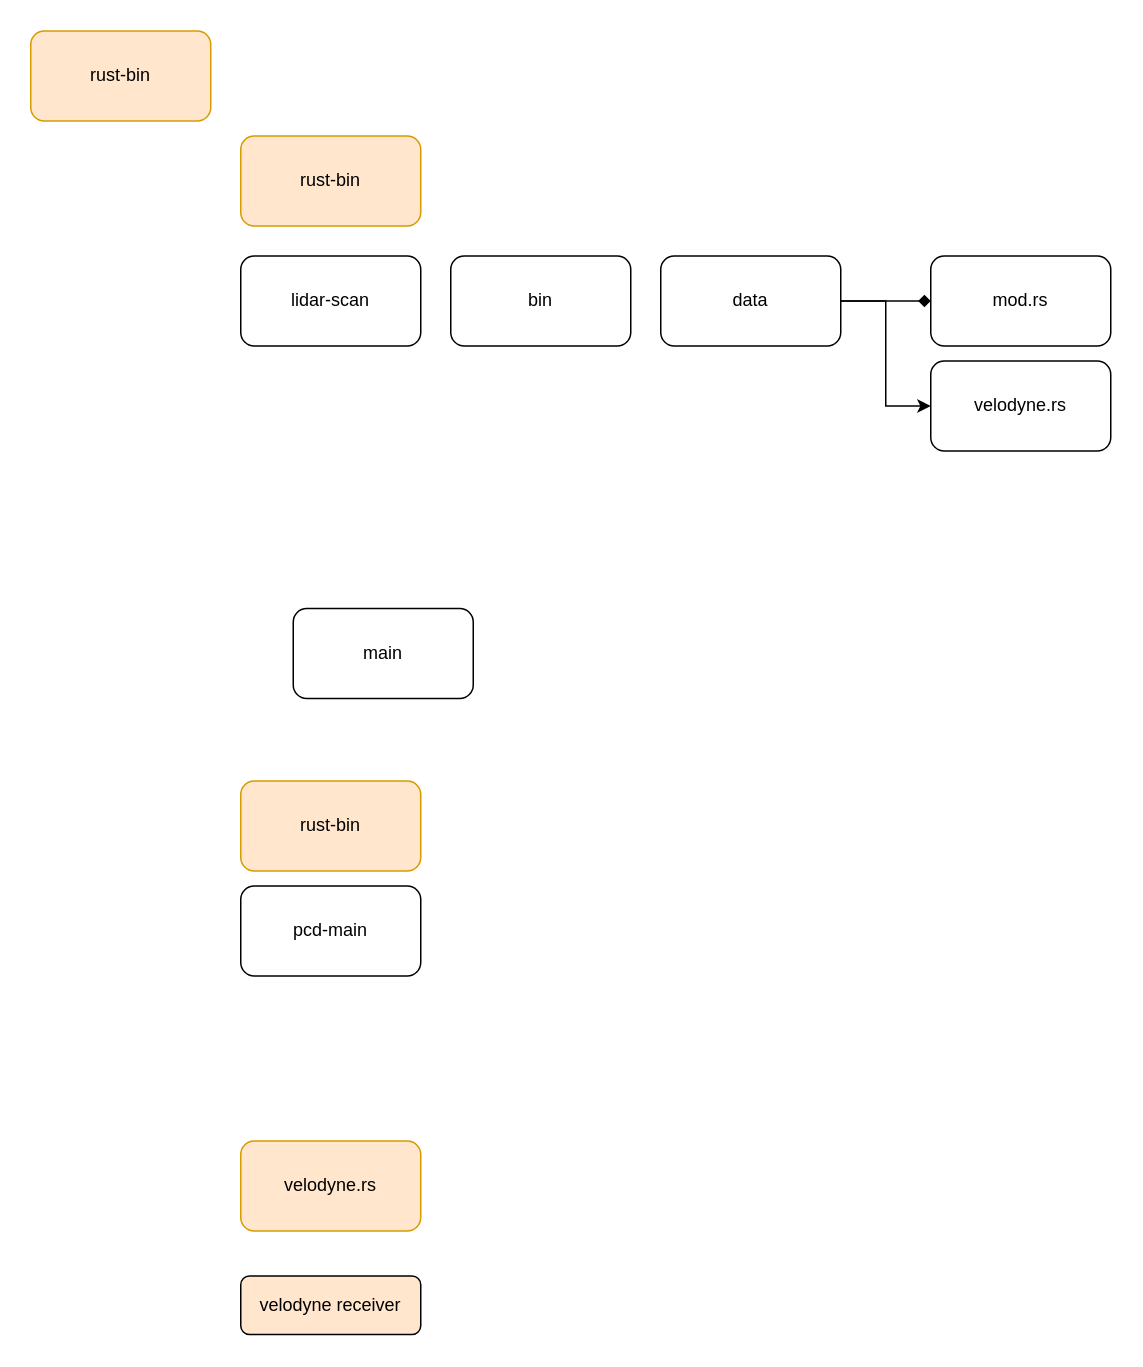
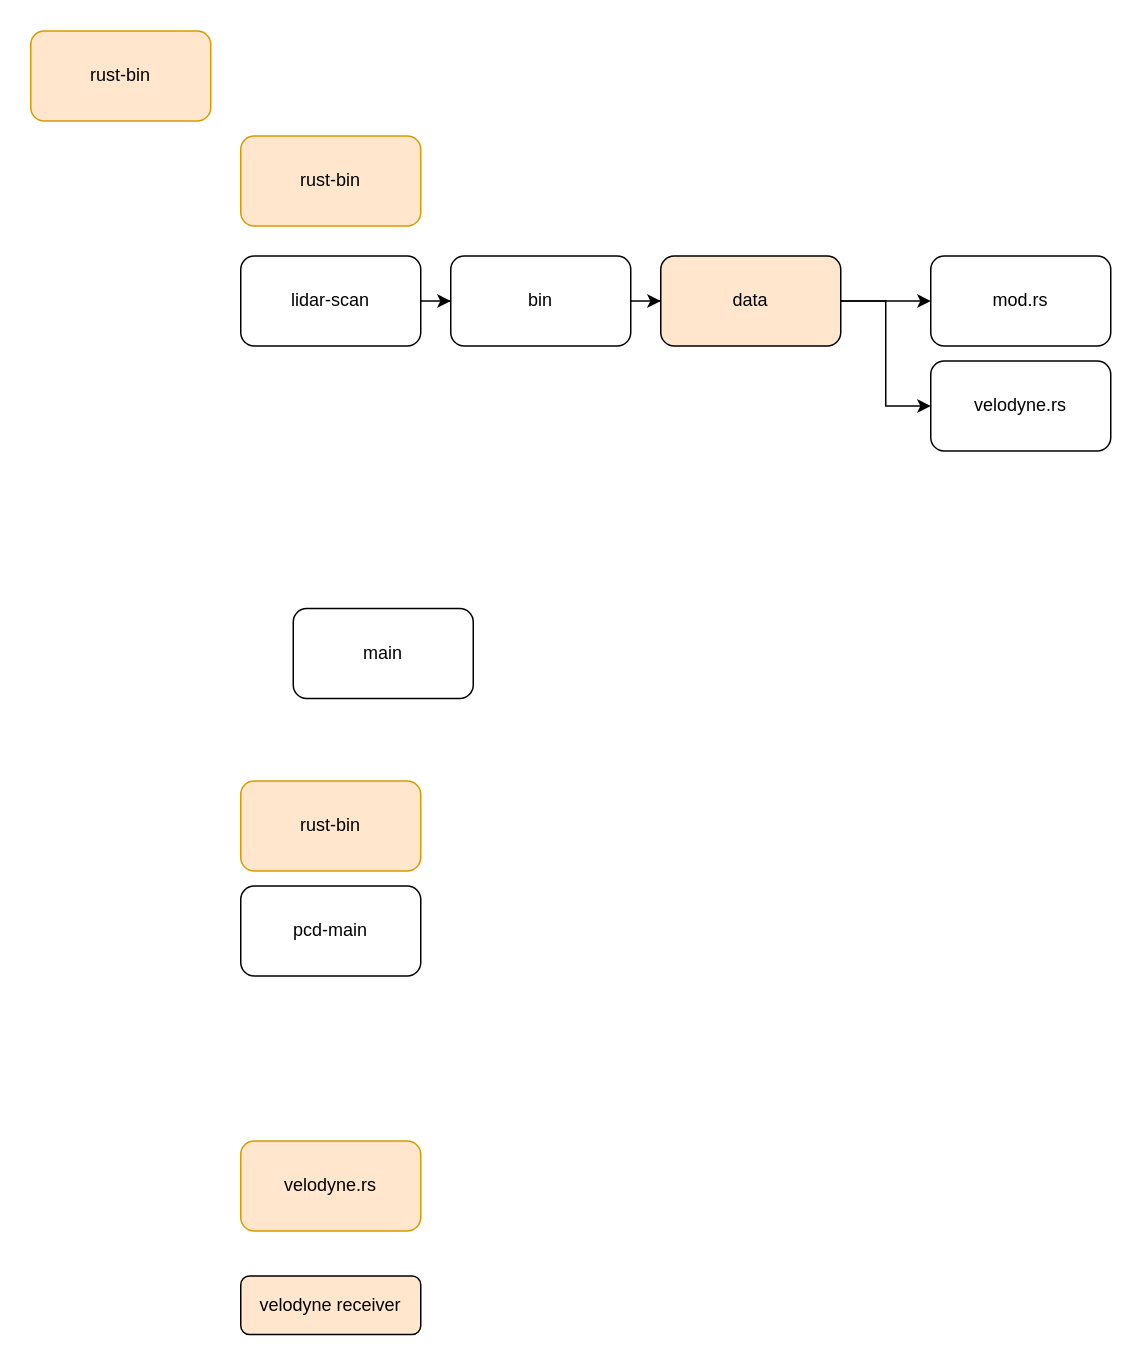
edge "lidar-scan" -> "bin": added
edge "bin" -> "data": added
node "data": fillcolor #ffffff -> #ffe6cc
edge "data" -> "mod.rs": arrowhead diamond -> classic
